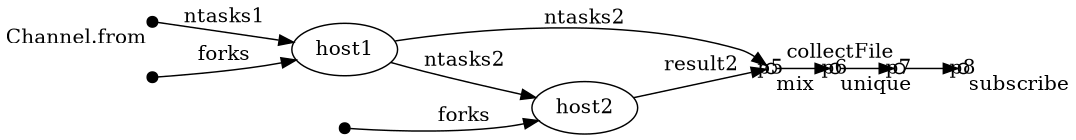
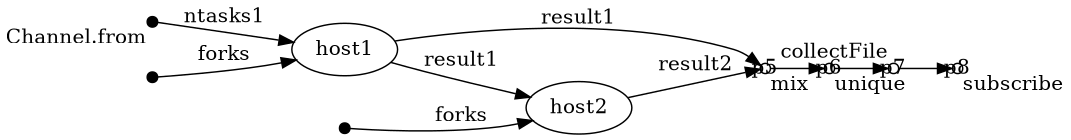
edge "host1" -> "p5 mix": label "ntasks2" -> "result1"
edge "host1" -> "host2": label "ntasks2" -> "result1"
